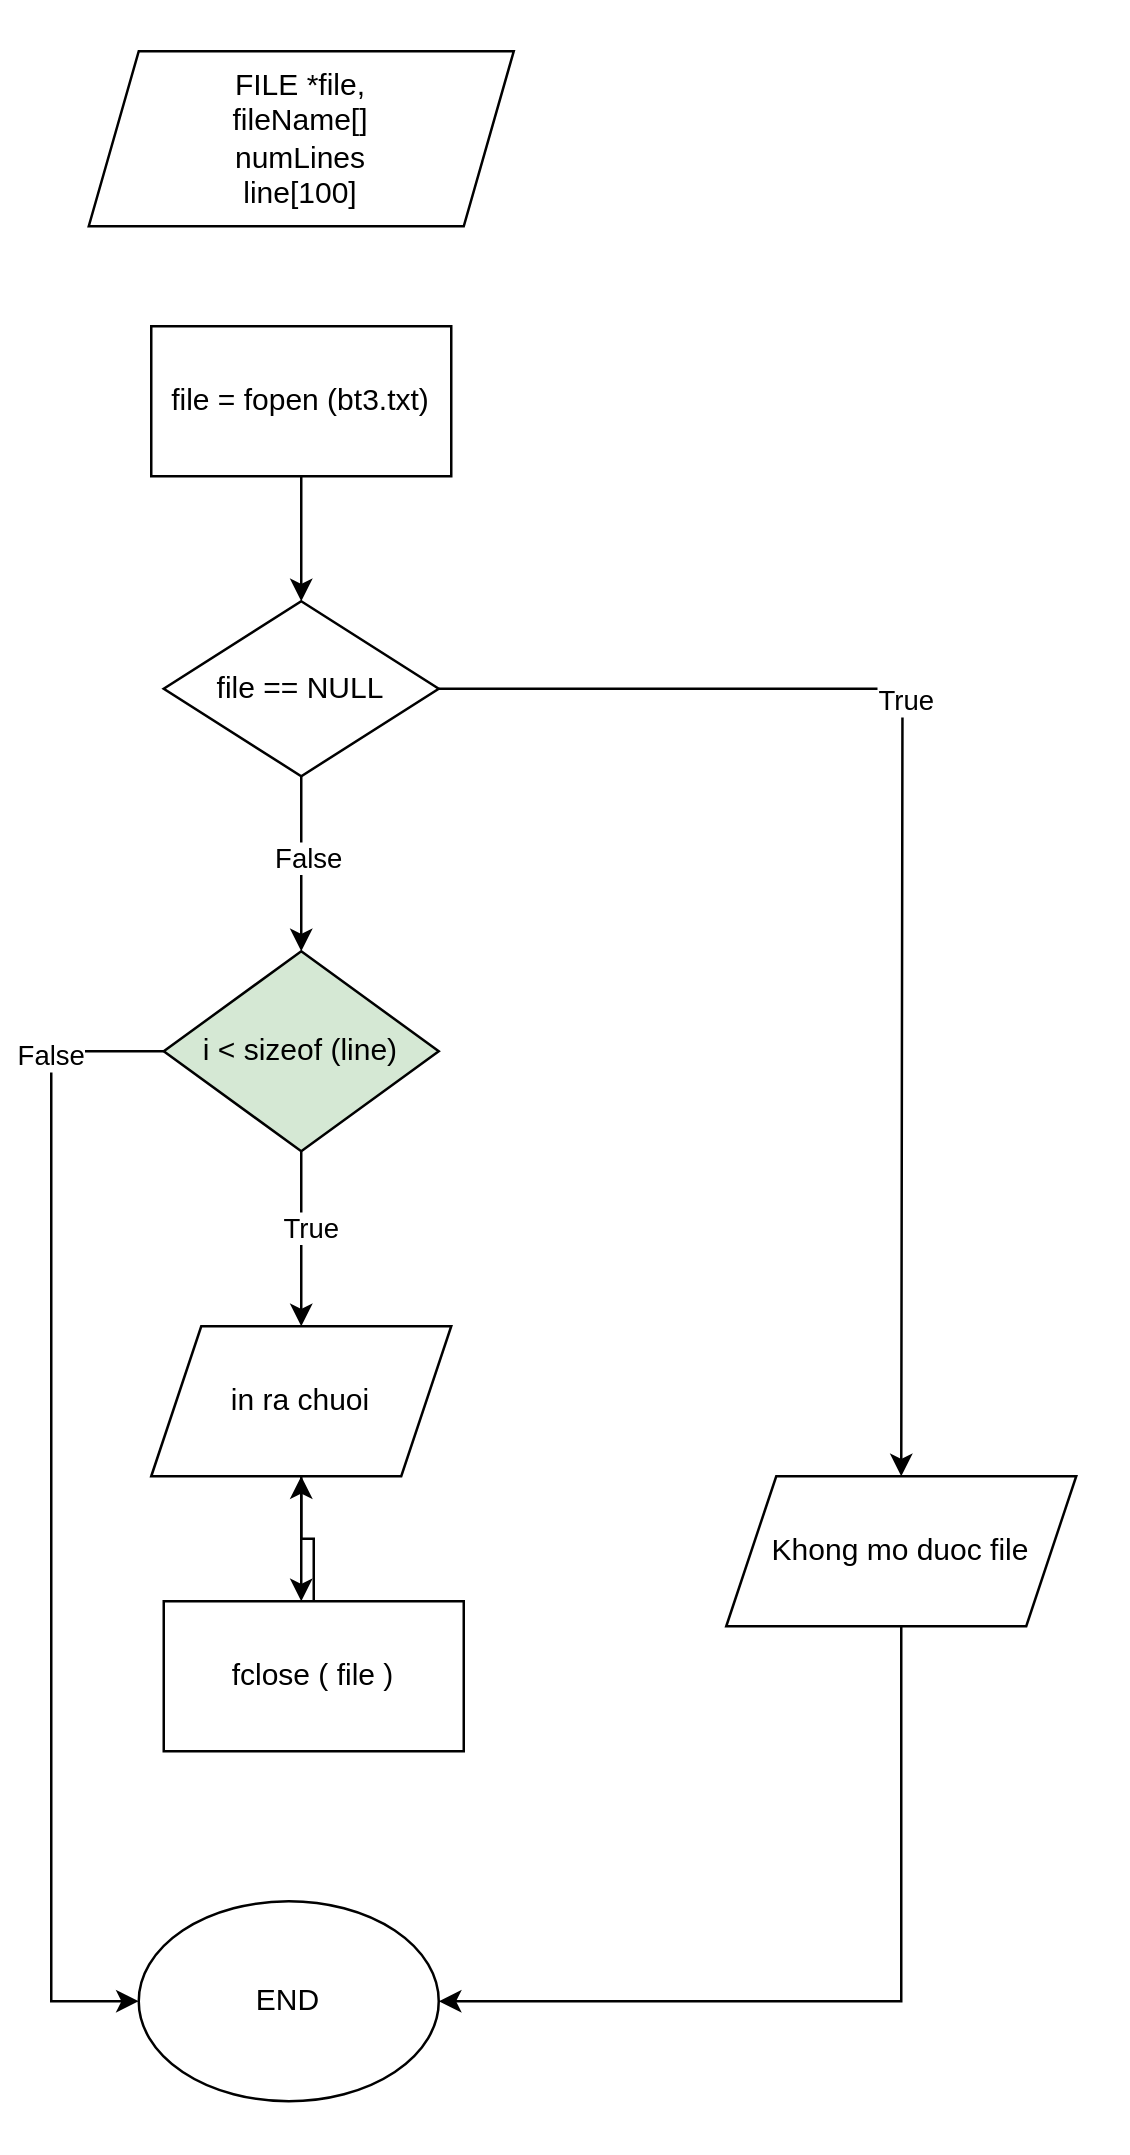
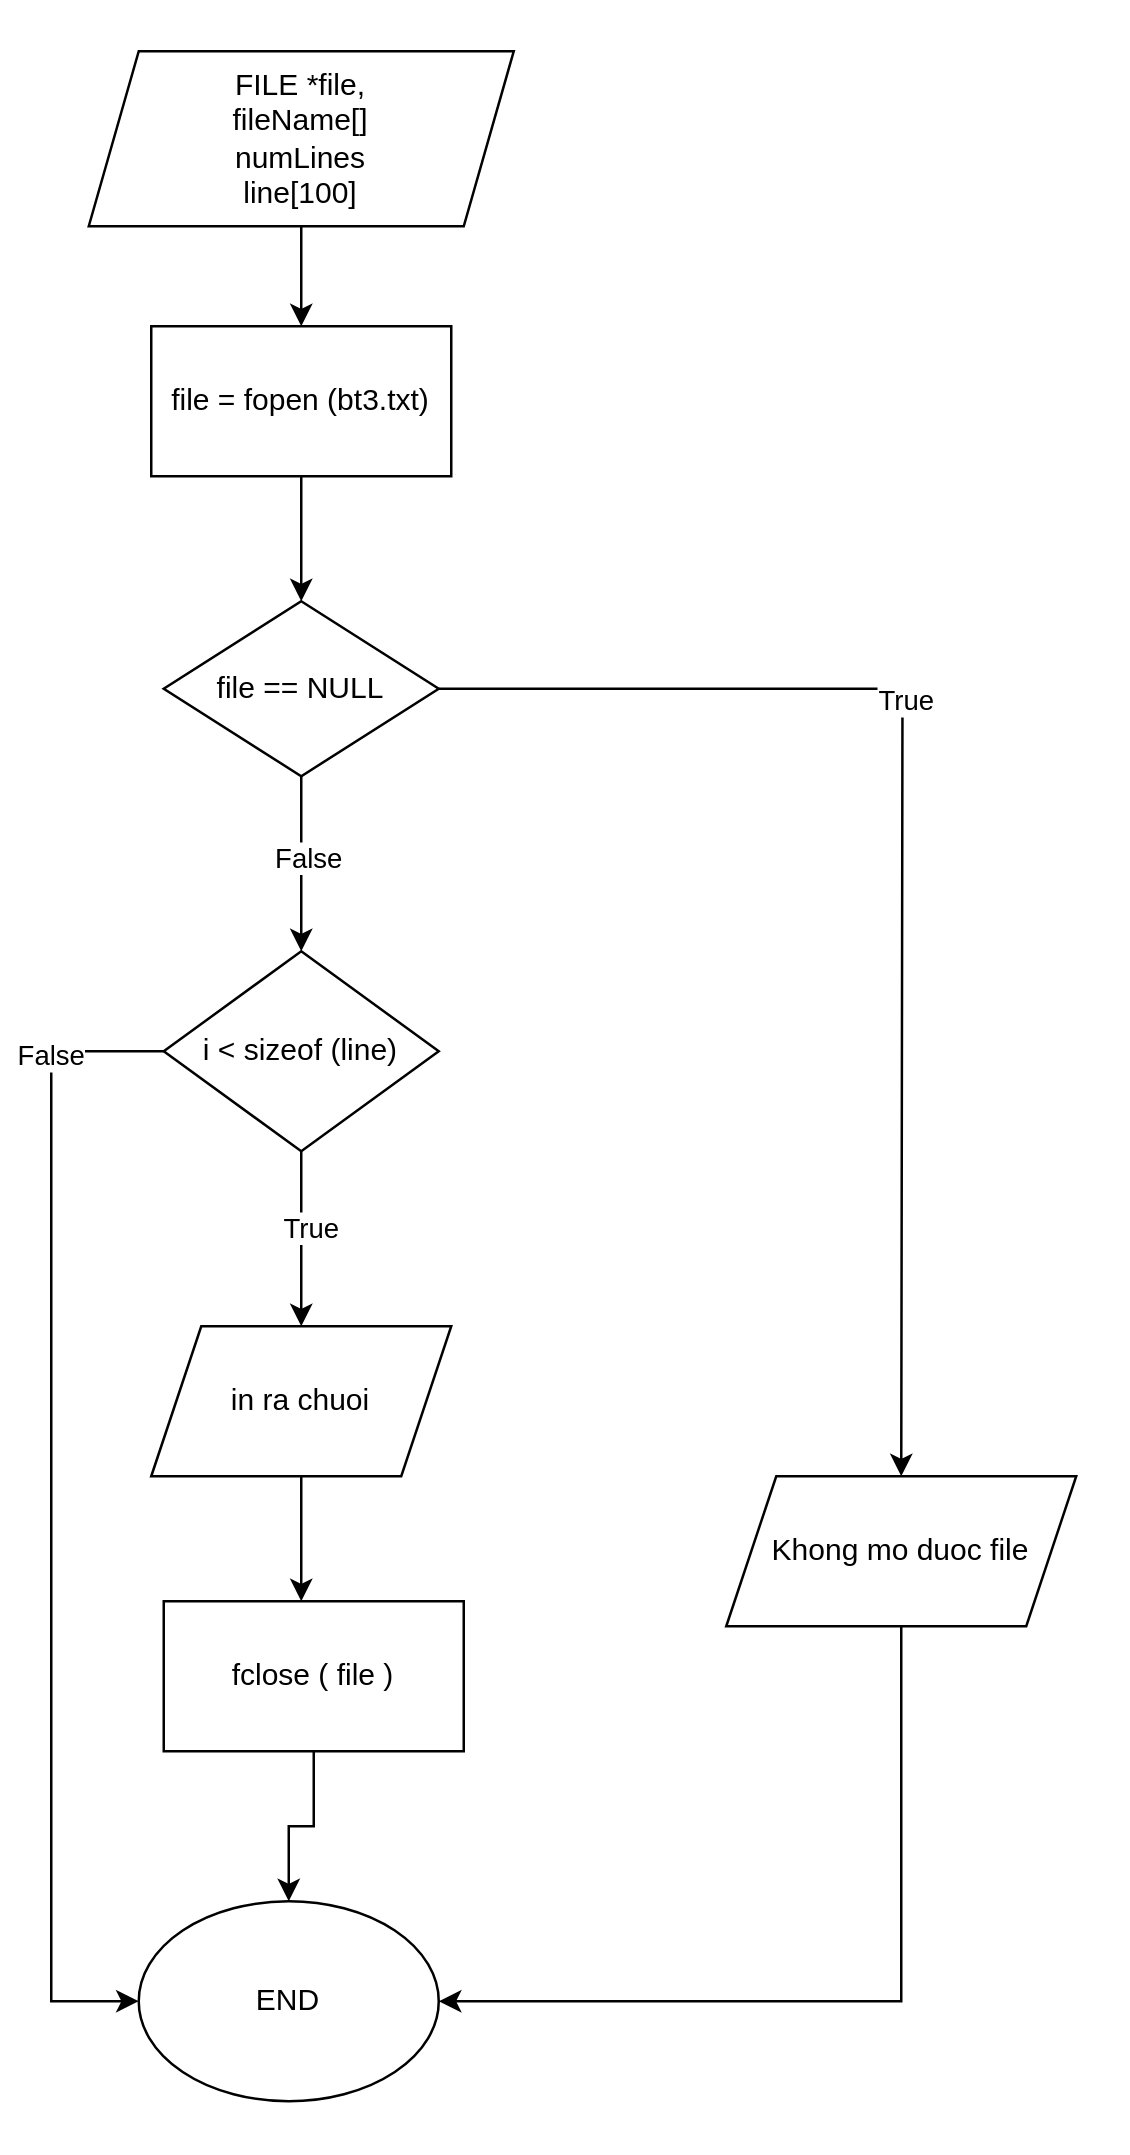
edge "FILE *file, fileName[] numLines line[100]" -> "file = fopen (bt3.txt)": added
node "i < sizeof (line)": fillcolor #d5e8d4 -> #ffffff
edge "fclose ( file )" -> "in ra chuoi": now "fclose ( file )" -> "END"
